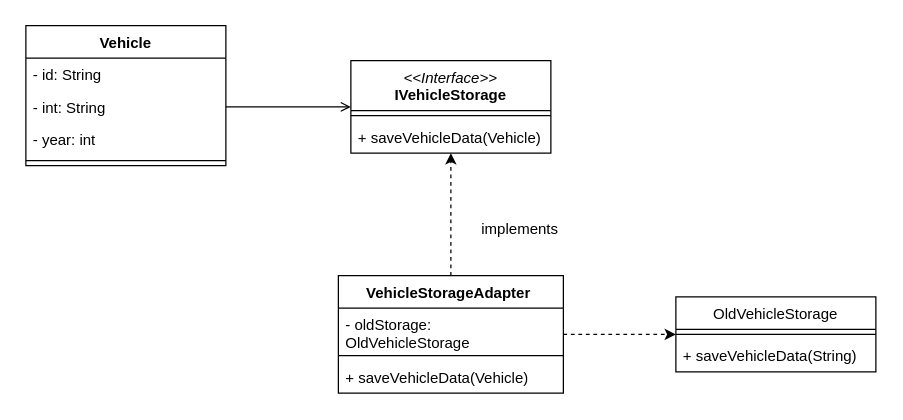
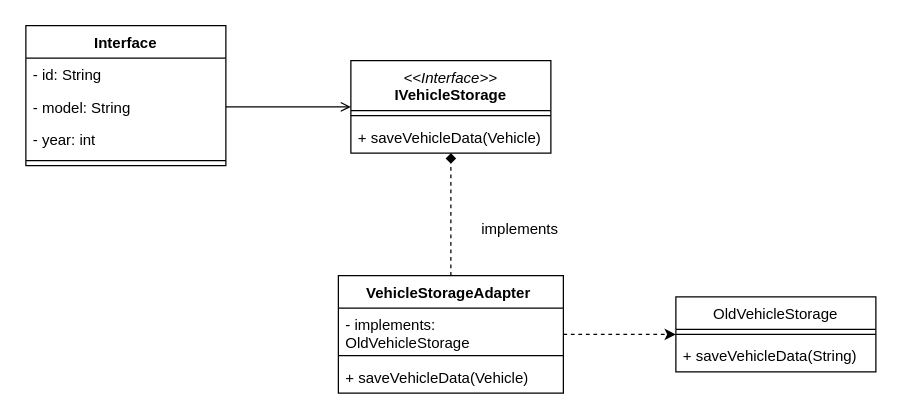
node "Vehicle": label "Vehicle" -> "Interface"
node "- int: String": label "- int: String" -> "- model: String"
edge "VehicleStorageAdapter" -> "<<Interface>>IVehicleStorage": arrowhead classic -> diamond
node "- oldStorage: OldVehicleStorage": label "- oldStorage: OldVehicleStorage" -> "- implements: OldVehicleStorage"
